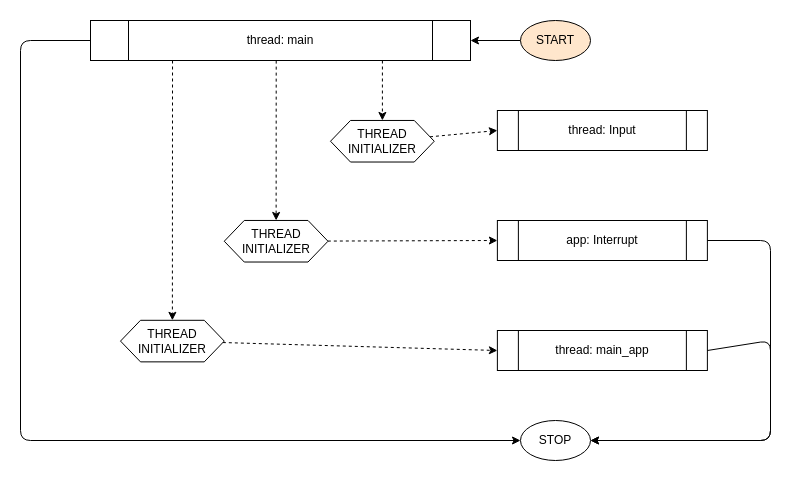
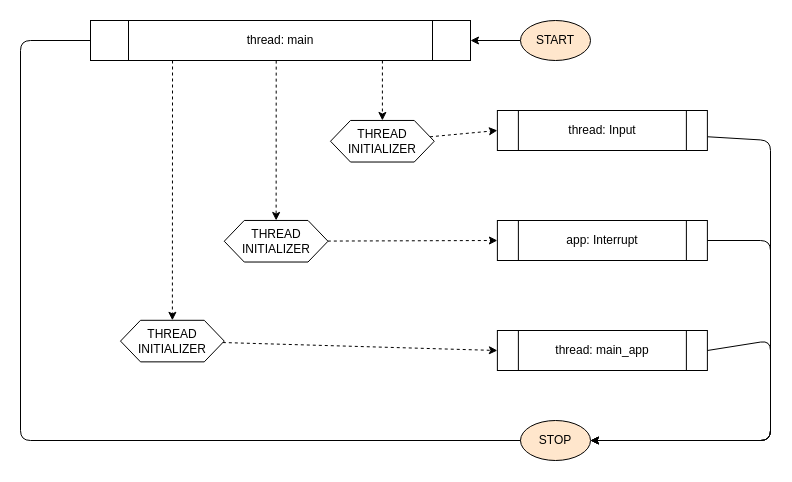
edge "thread: Input" -> "STOP": added
edge "thread: main" -> "STOP": arrowhead classic -> none
node "STOP": fillcolor #ffffff -> #ffe6cc
